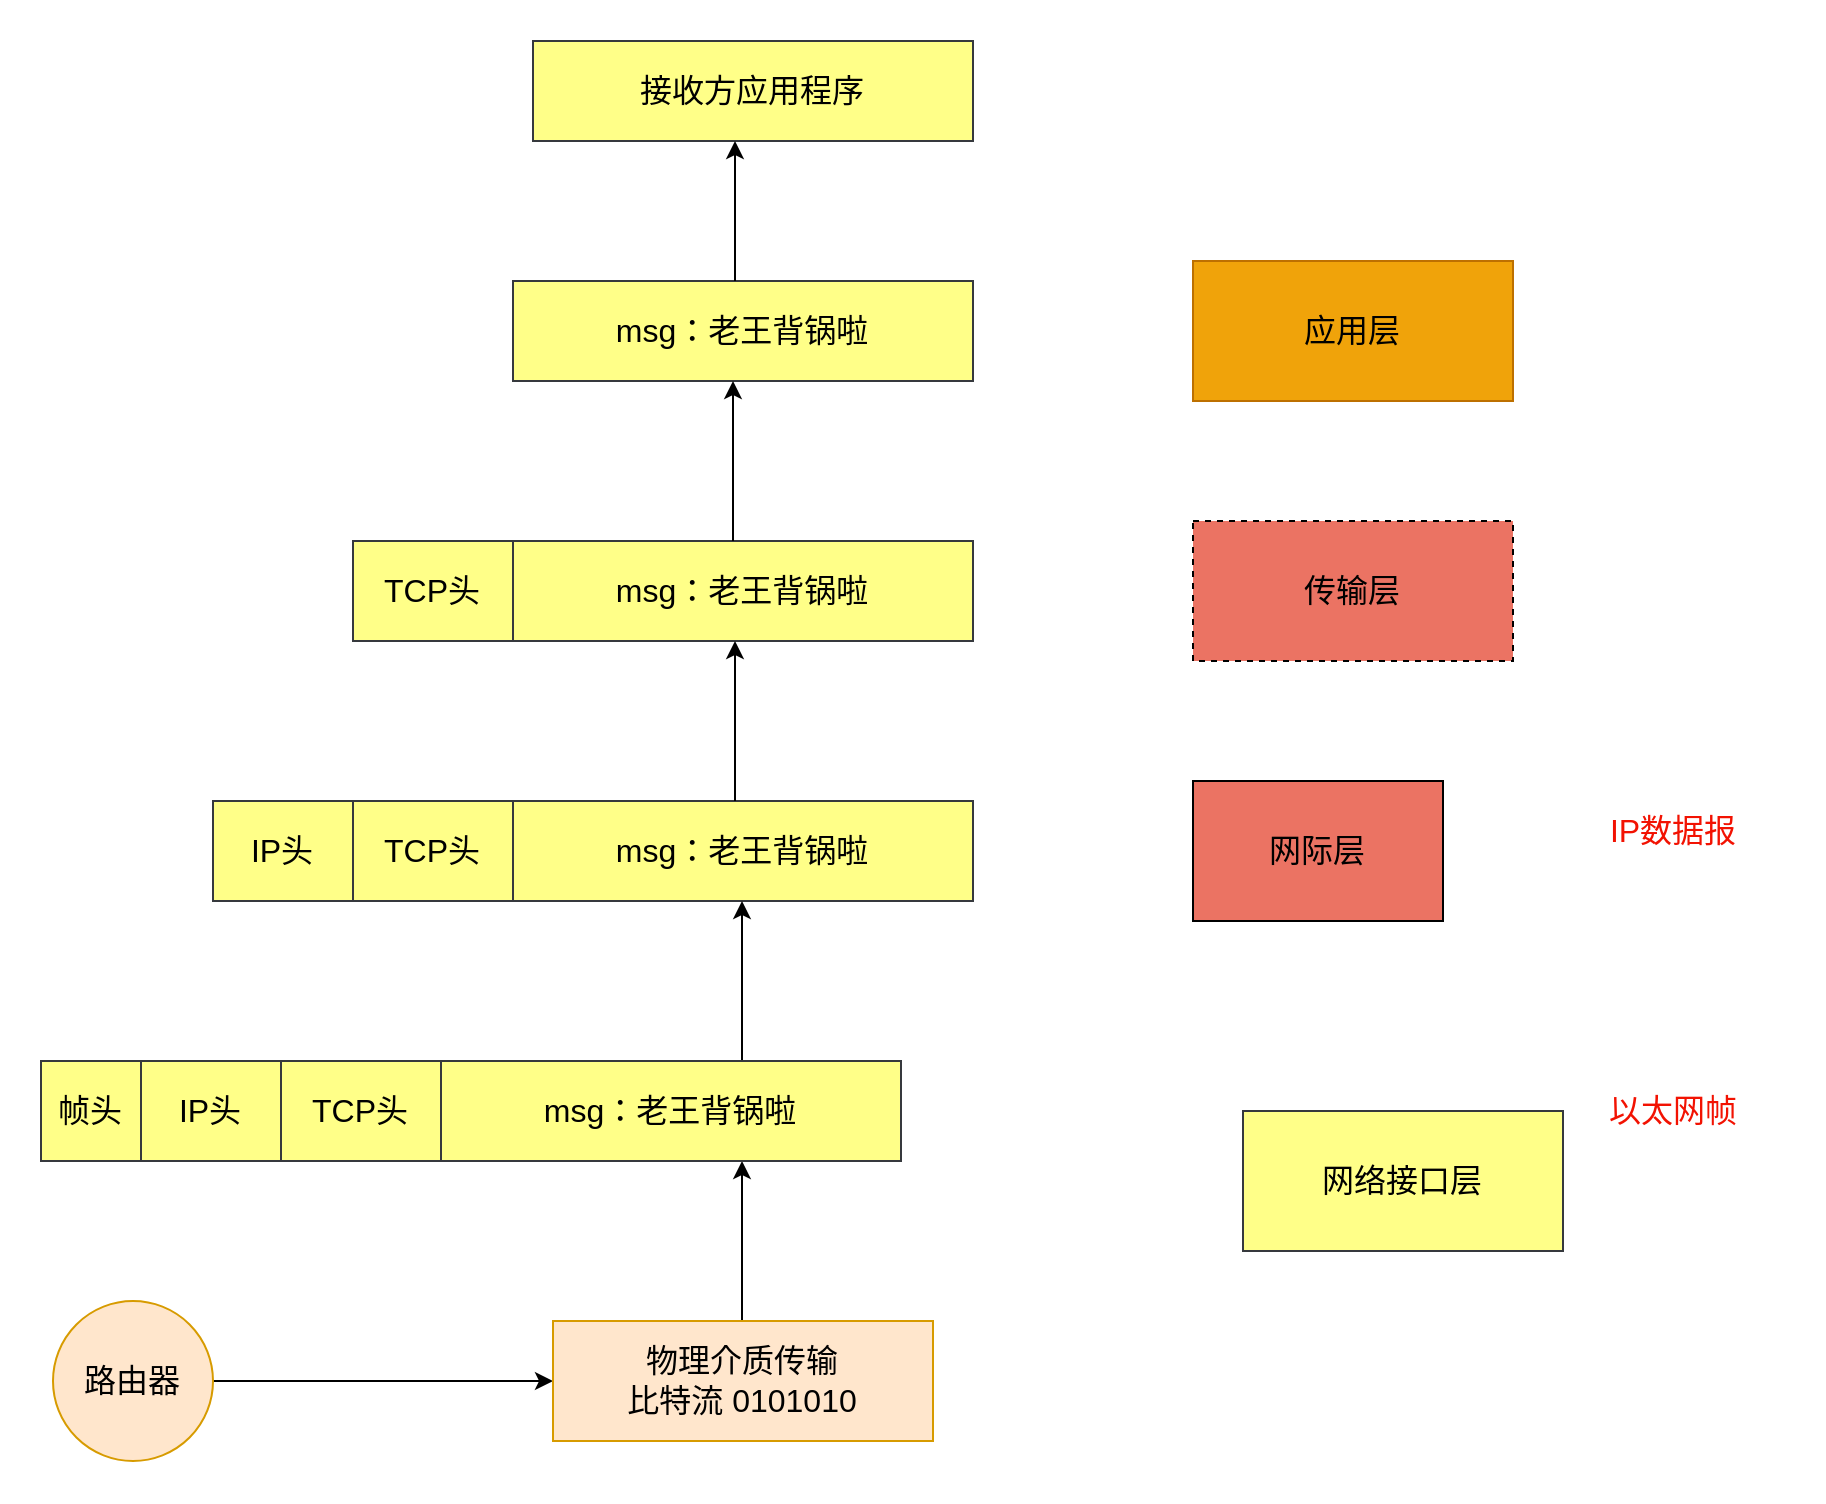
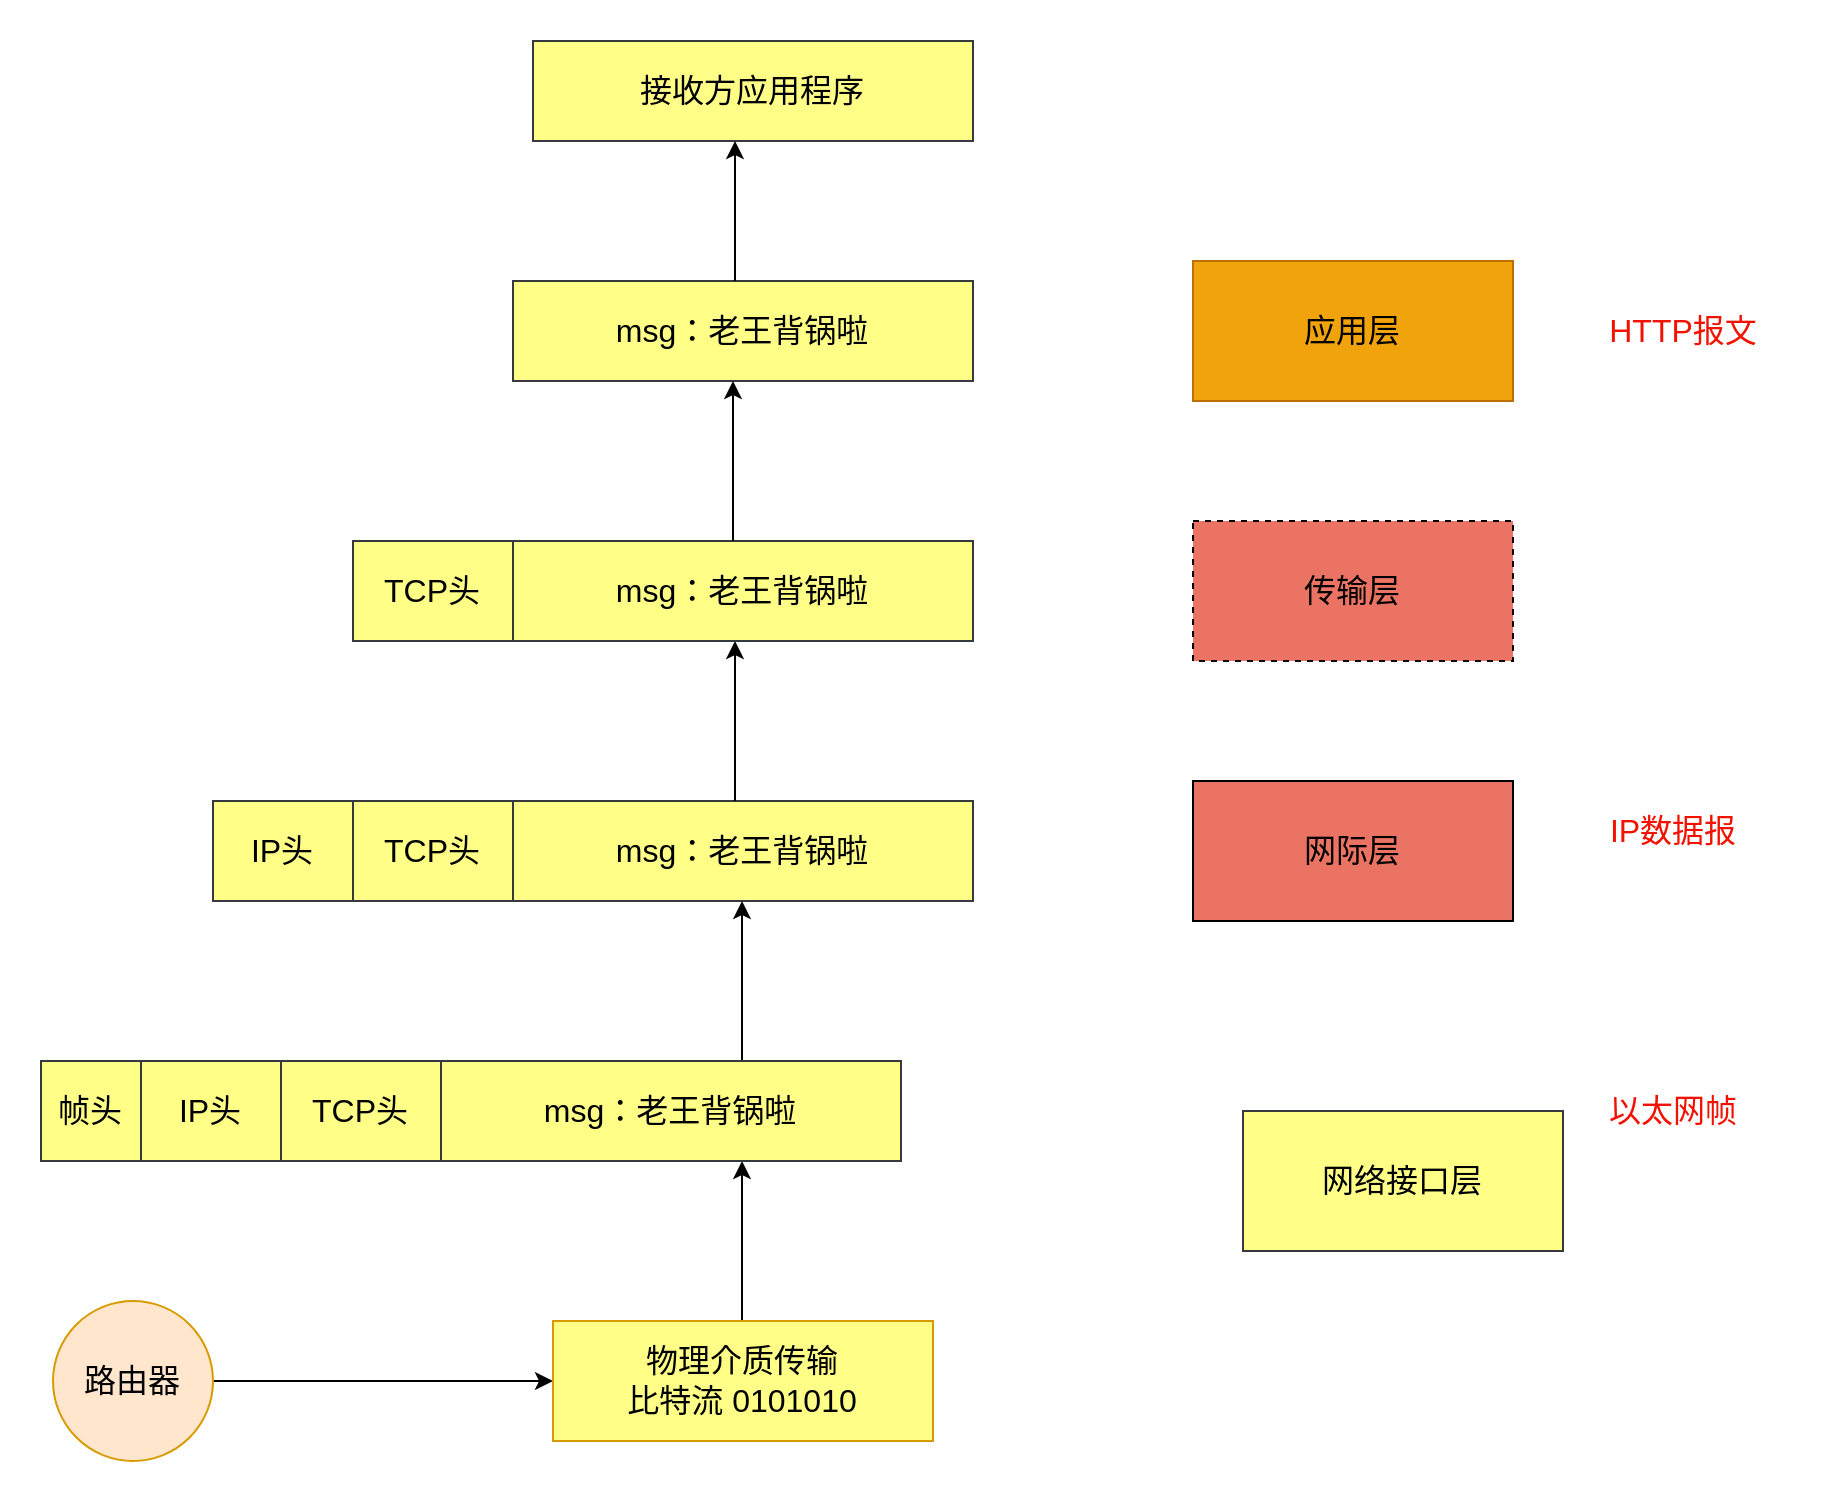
node "HTTP报文": added
node "网际层": size 250x140 -> 320x140
node "物理介质传输 比特流 0101010": fillcolor #ffe6cc -> #ffff88
